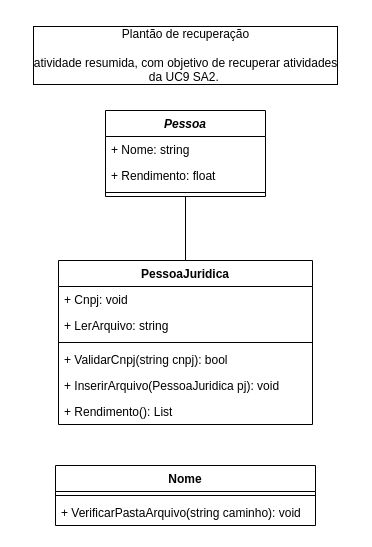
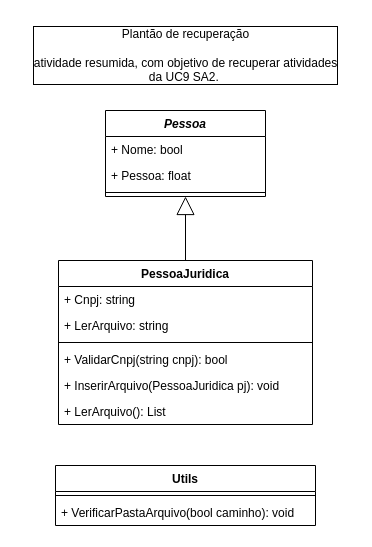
node "+ Nome: string": label "+ Nome: string" -> "+ Nome: bool"
node "+ Rendimento: float": label "+ Rendimento: float" -> "+ Pessoa: float"
edge "Pessoa" -- "PessoaJuridica": arrowhead none -> block
node "+ Cnpj: void": label "+ Cnpj: void" -> "+ Cnpj: string"
node "+ Rendimento(): List": label "+ Rendimento(): List" -> "+ LerArquivo(): List"
node "Nome": label "Nome" -> "Utils"
node "+ VerificarPastaArquivo(string caminho): void": label "+ VerificarPastaArquivo(string caminho): void" -> "+ VerificarPastaArquivo(bool caminho): void"
